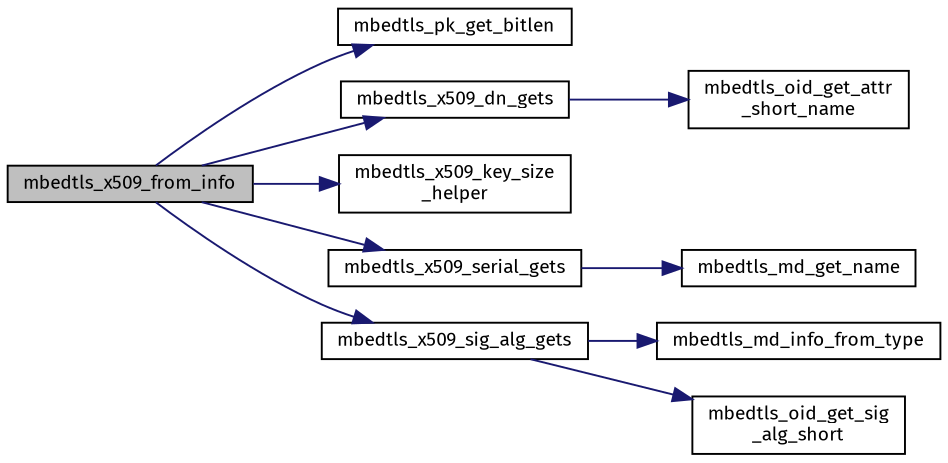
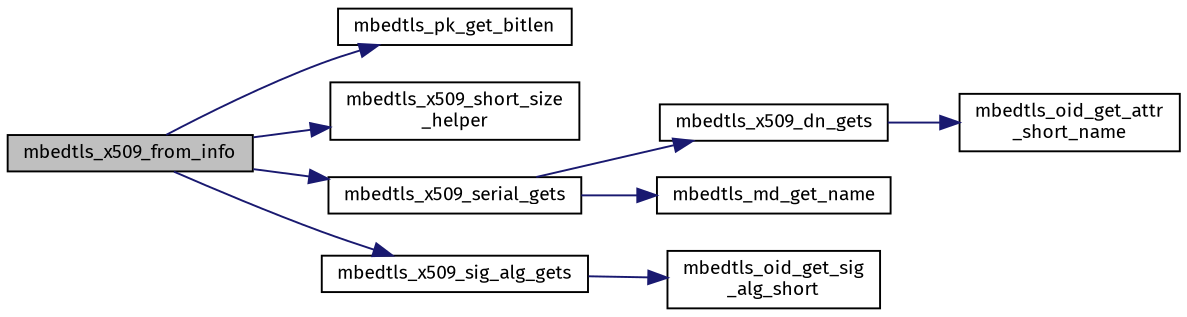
edge "mbedtls_x509_from_info" -> "mbedtls_x509_dn_gets": now "mbedtls_x509_serial_gets" -> "mbedtls_x509_dn_gets"
node "mbedtls_x509_key_size _helper": label "mbedtls_x509_key_size _helper" -> "mbedtls_x509_short_size _helper"
node "mbedtls_md_info_from_type": removed
